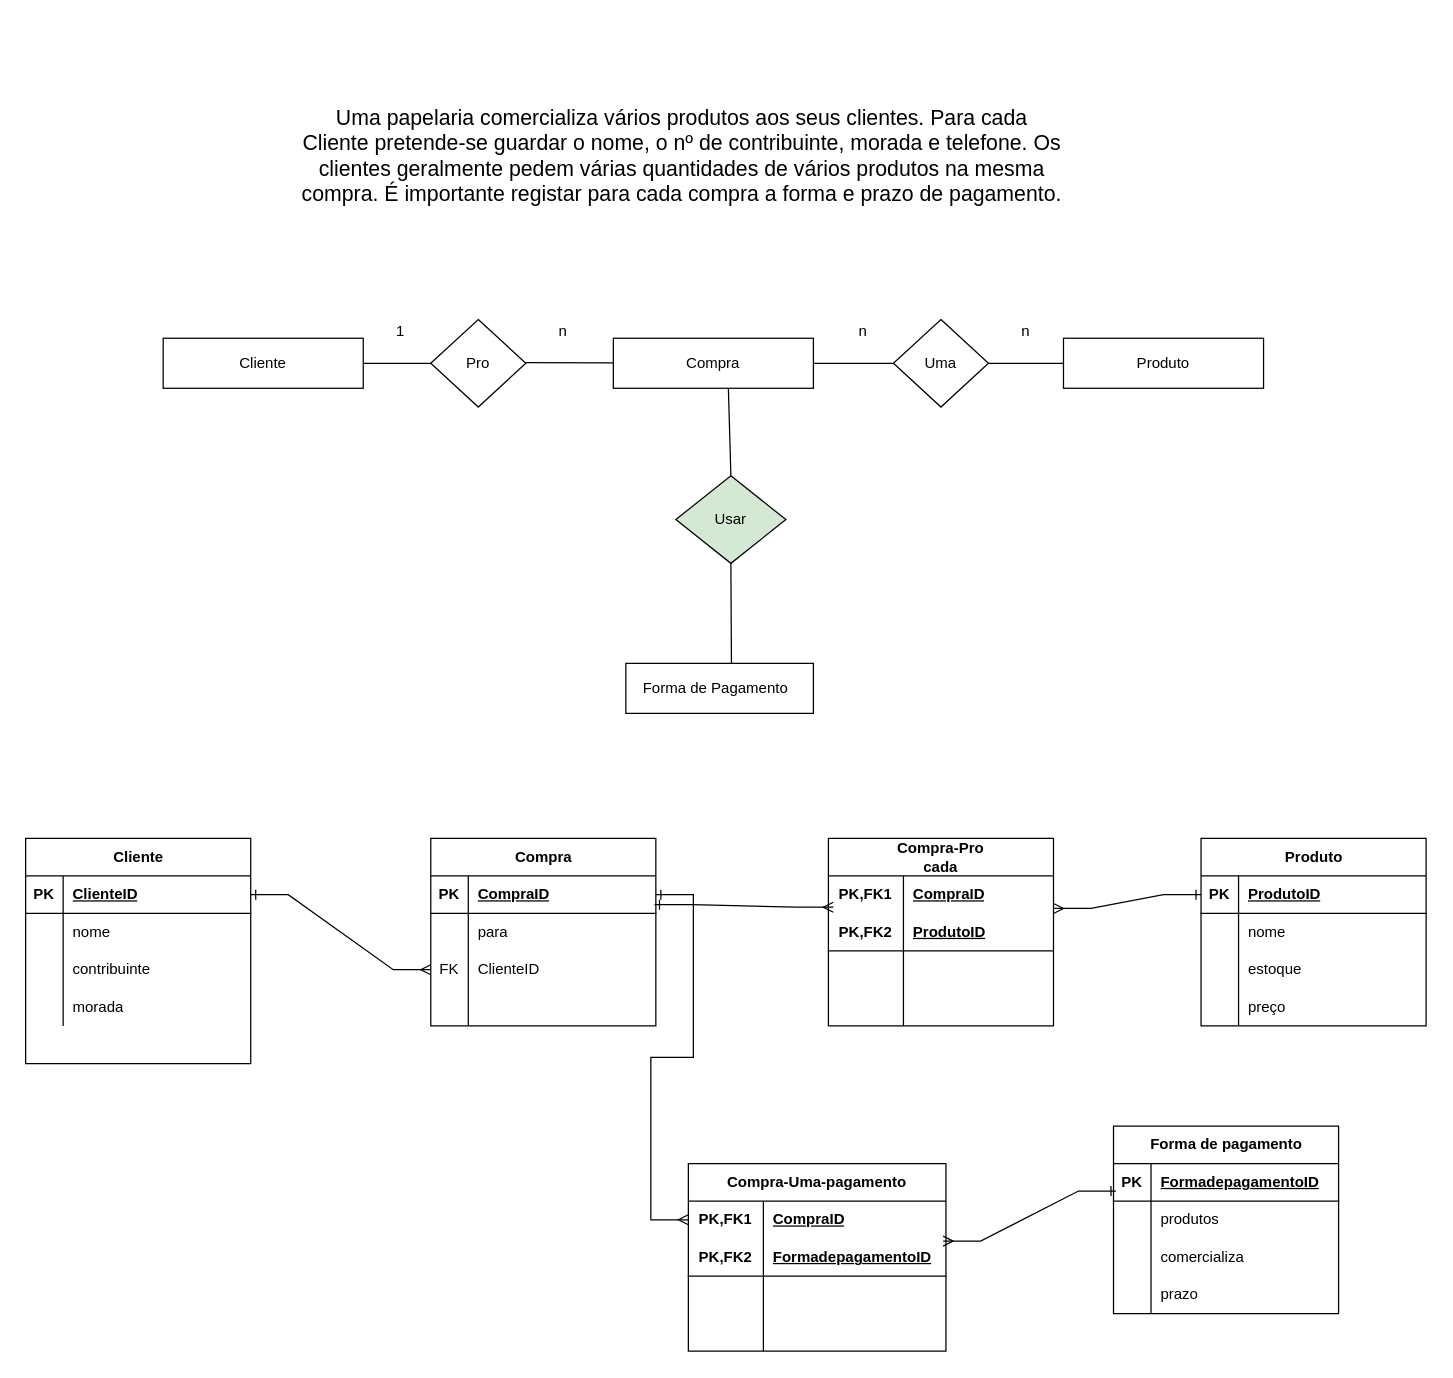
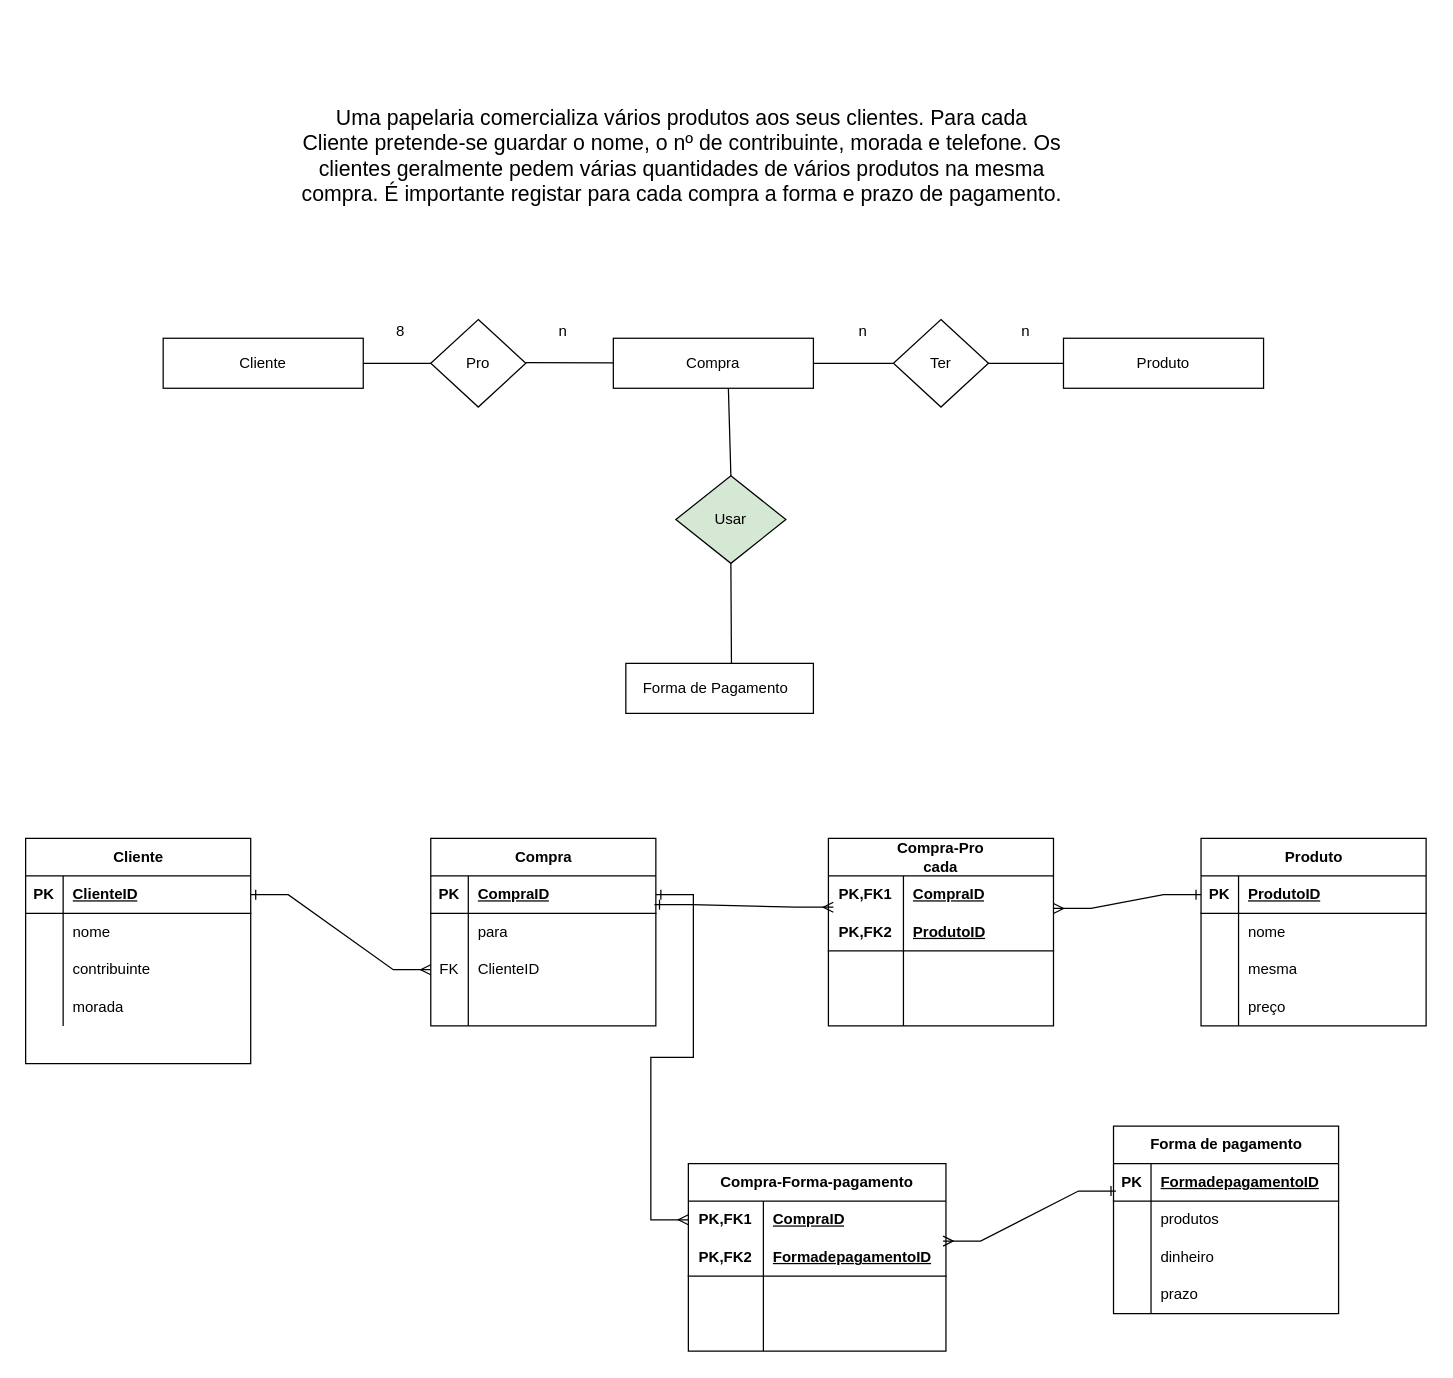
node "1": label "1" -> "8"
node "Uma": label "Uma" -> "Ter"
node "estoque": label "estoque" -> "mesma"
node "Compra-Uma-pagamento": label "Compra-Uma-pagamento" -> "Compra-Forma-pagamento"
node "comercializa": label "comercializa" -> "dinheiro"
